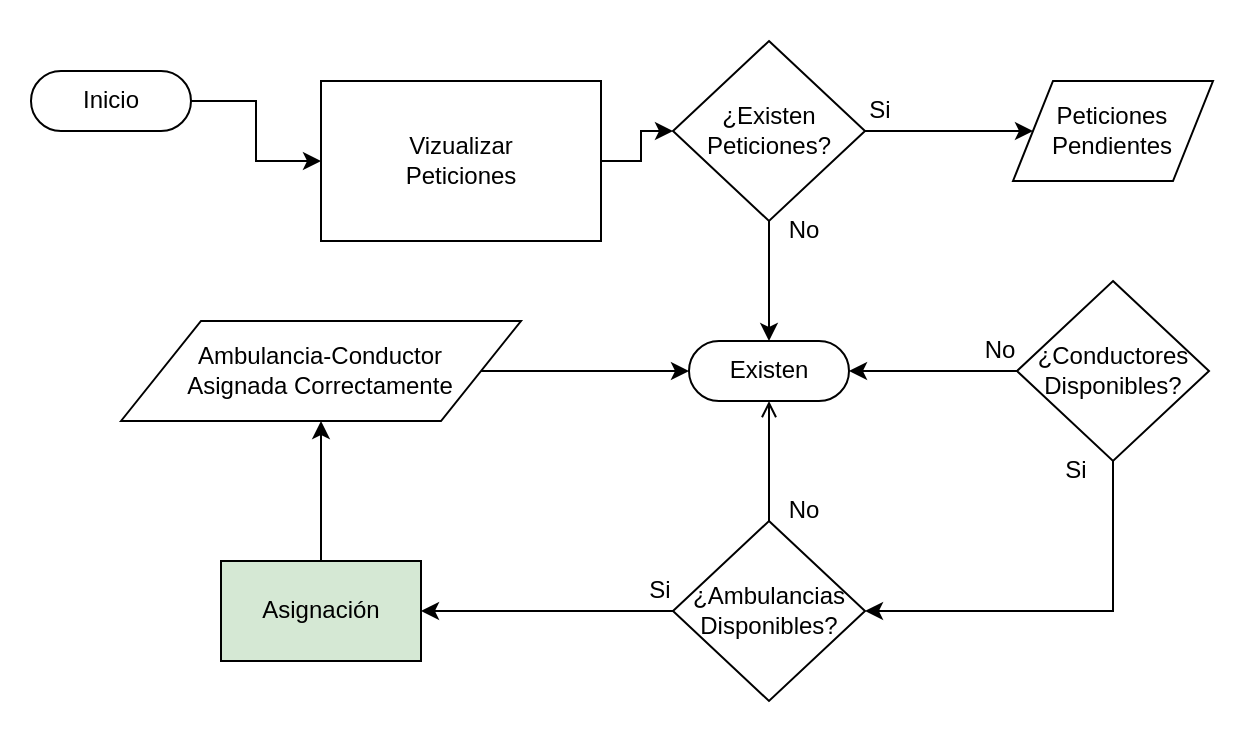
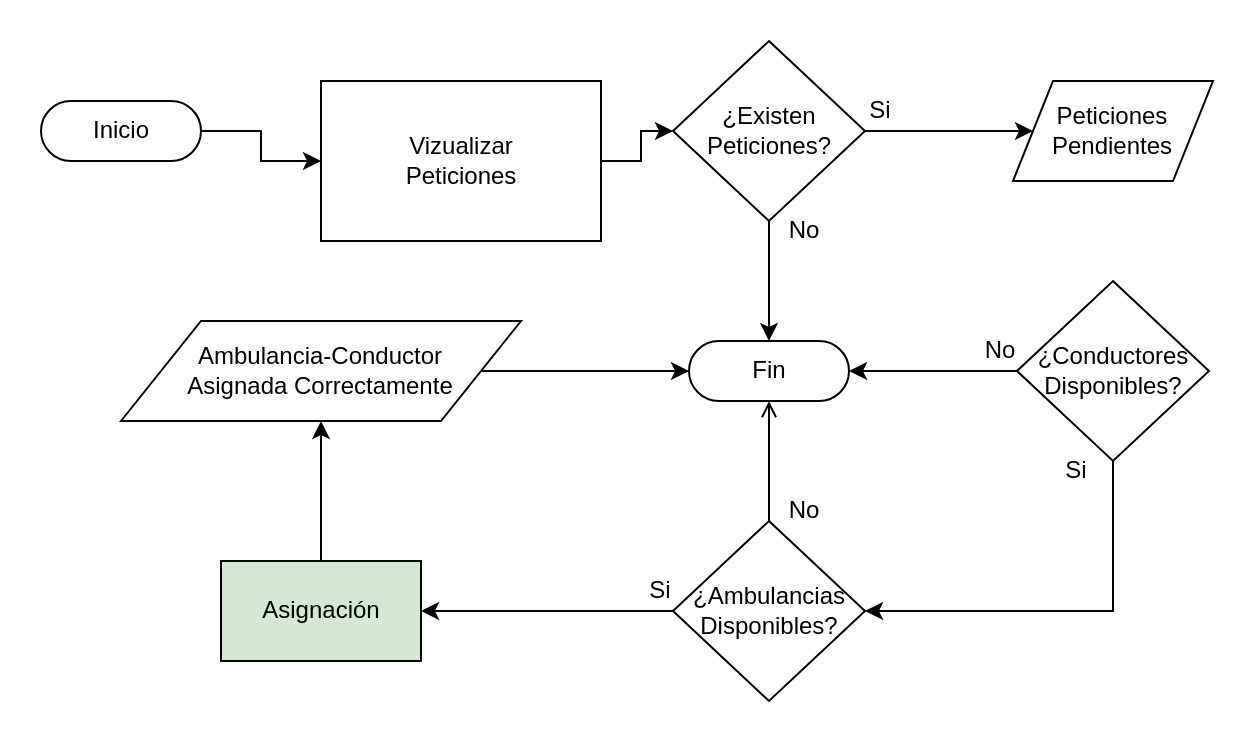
node "Inicio": moved (111, 101) -> (121, 131)
node "Existen": label "Existen" -> "Fin"
